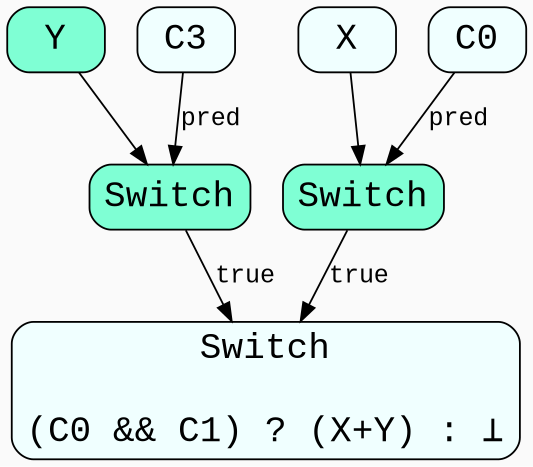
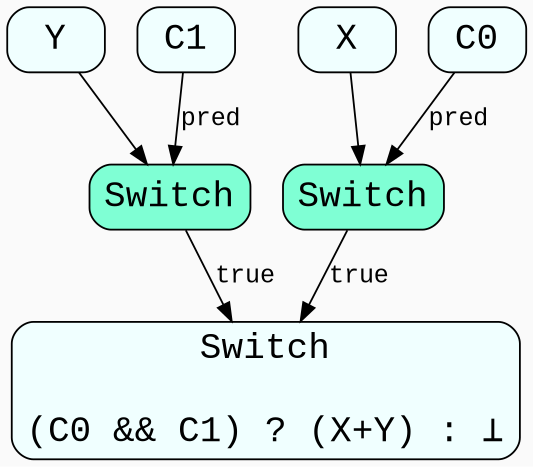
node "Y": fillcolor aquamarine -> azure
node "C3": label "C3" -> "C1"
